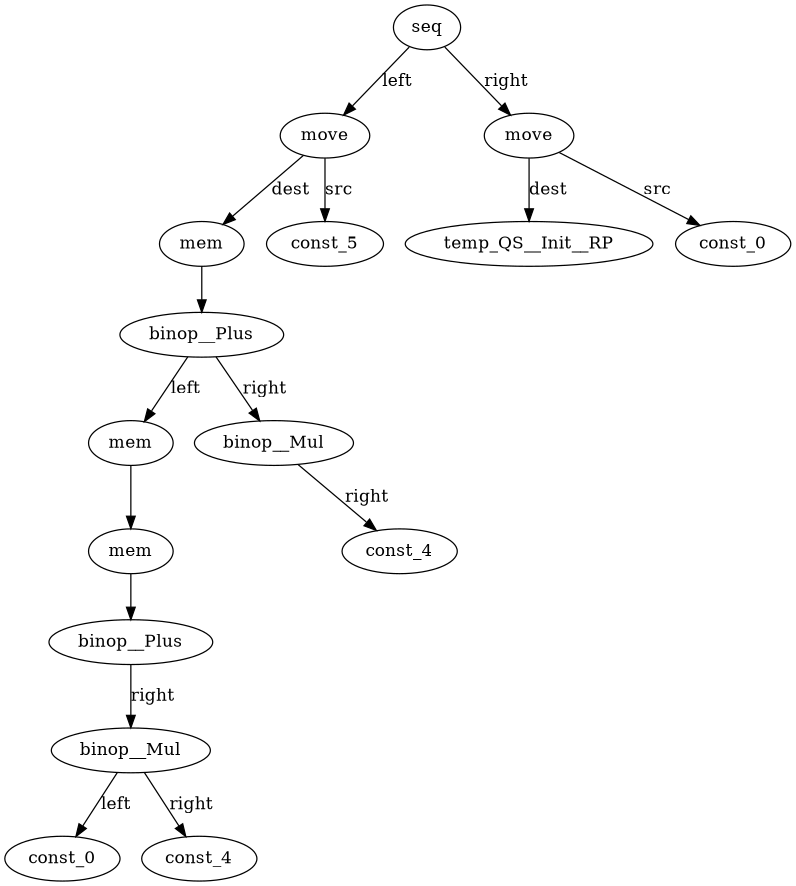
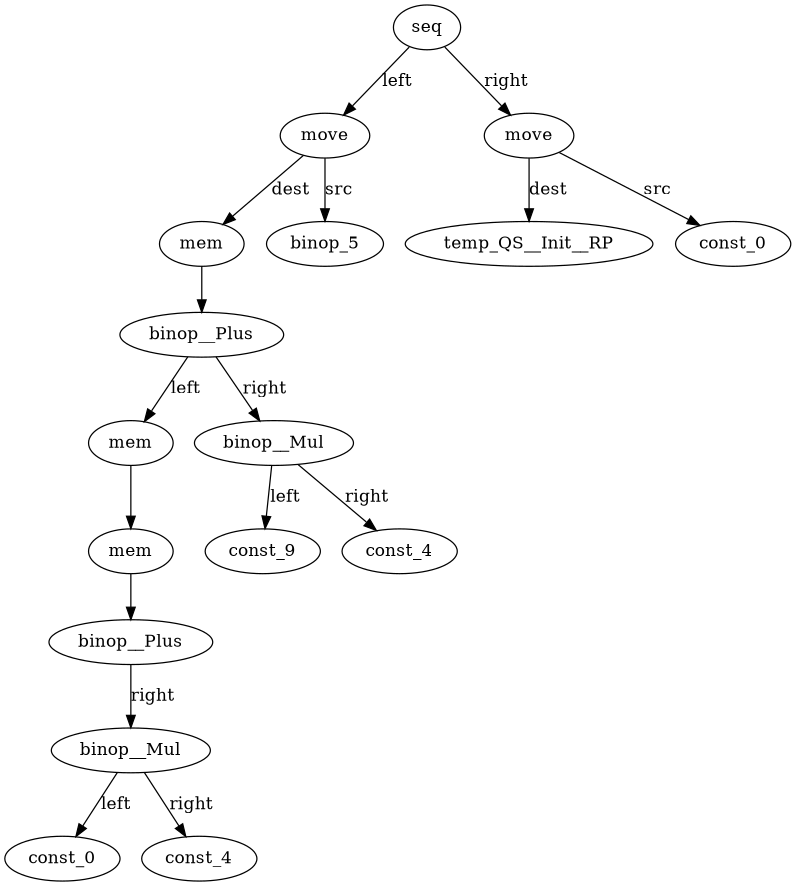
node "const_5": label "const_5" -> "binop_5"
node "const_9": added
